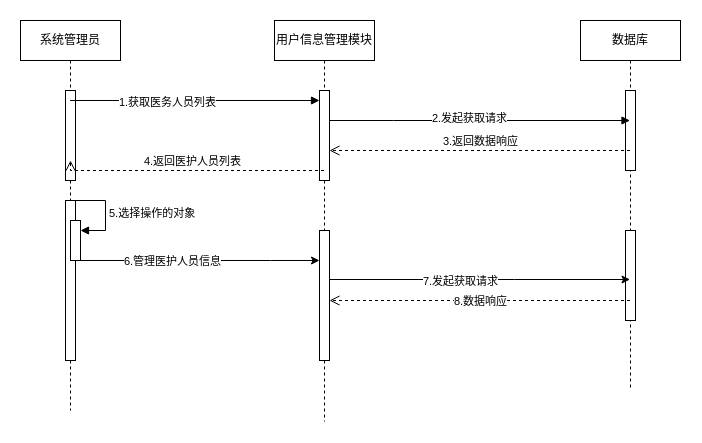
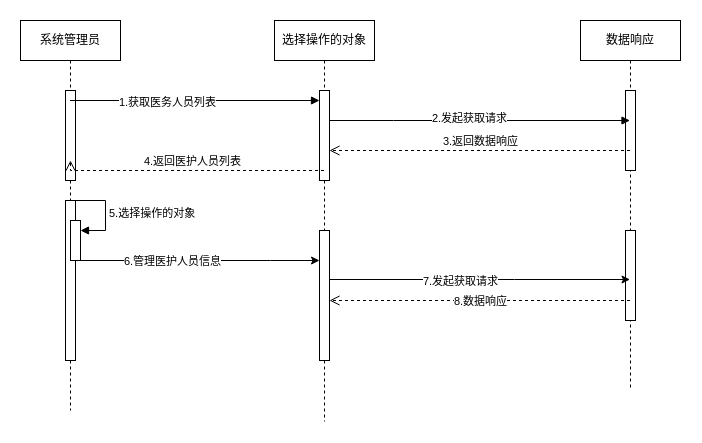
node "用户信息管理模块": label "用户信息管理模块" -> "选择操作的对象"
node "数据库": label "数据库" -> "数据响应"
